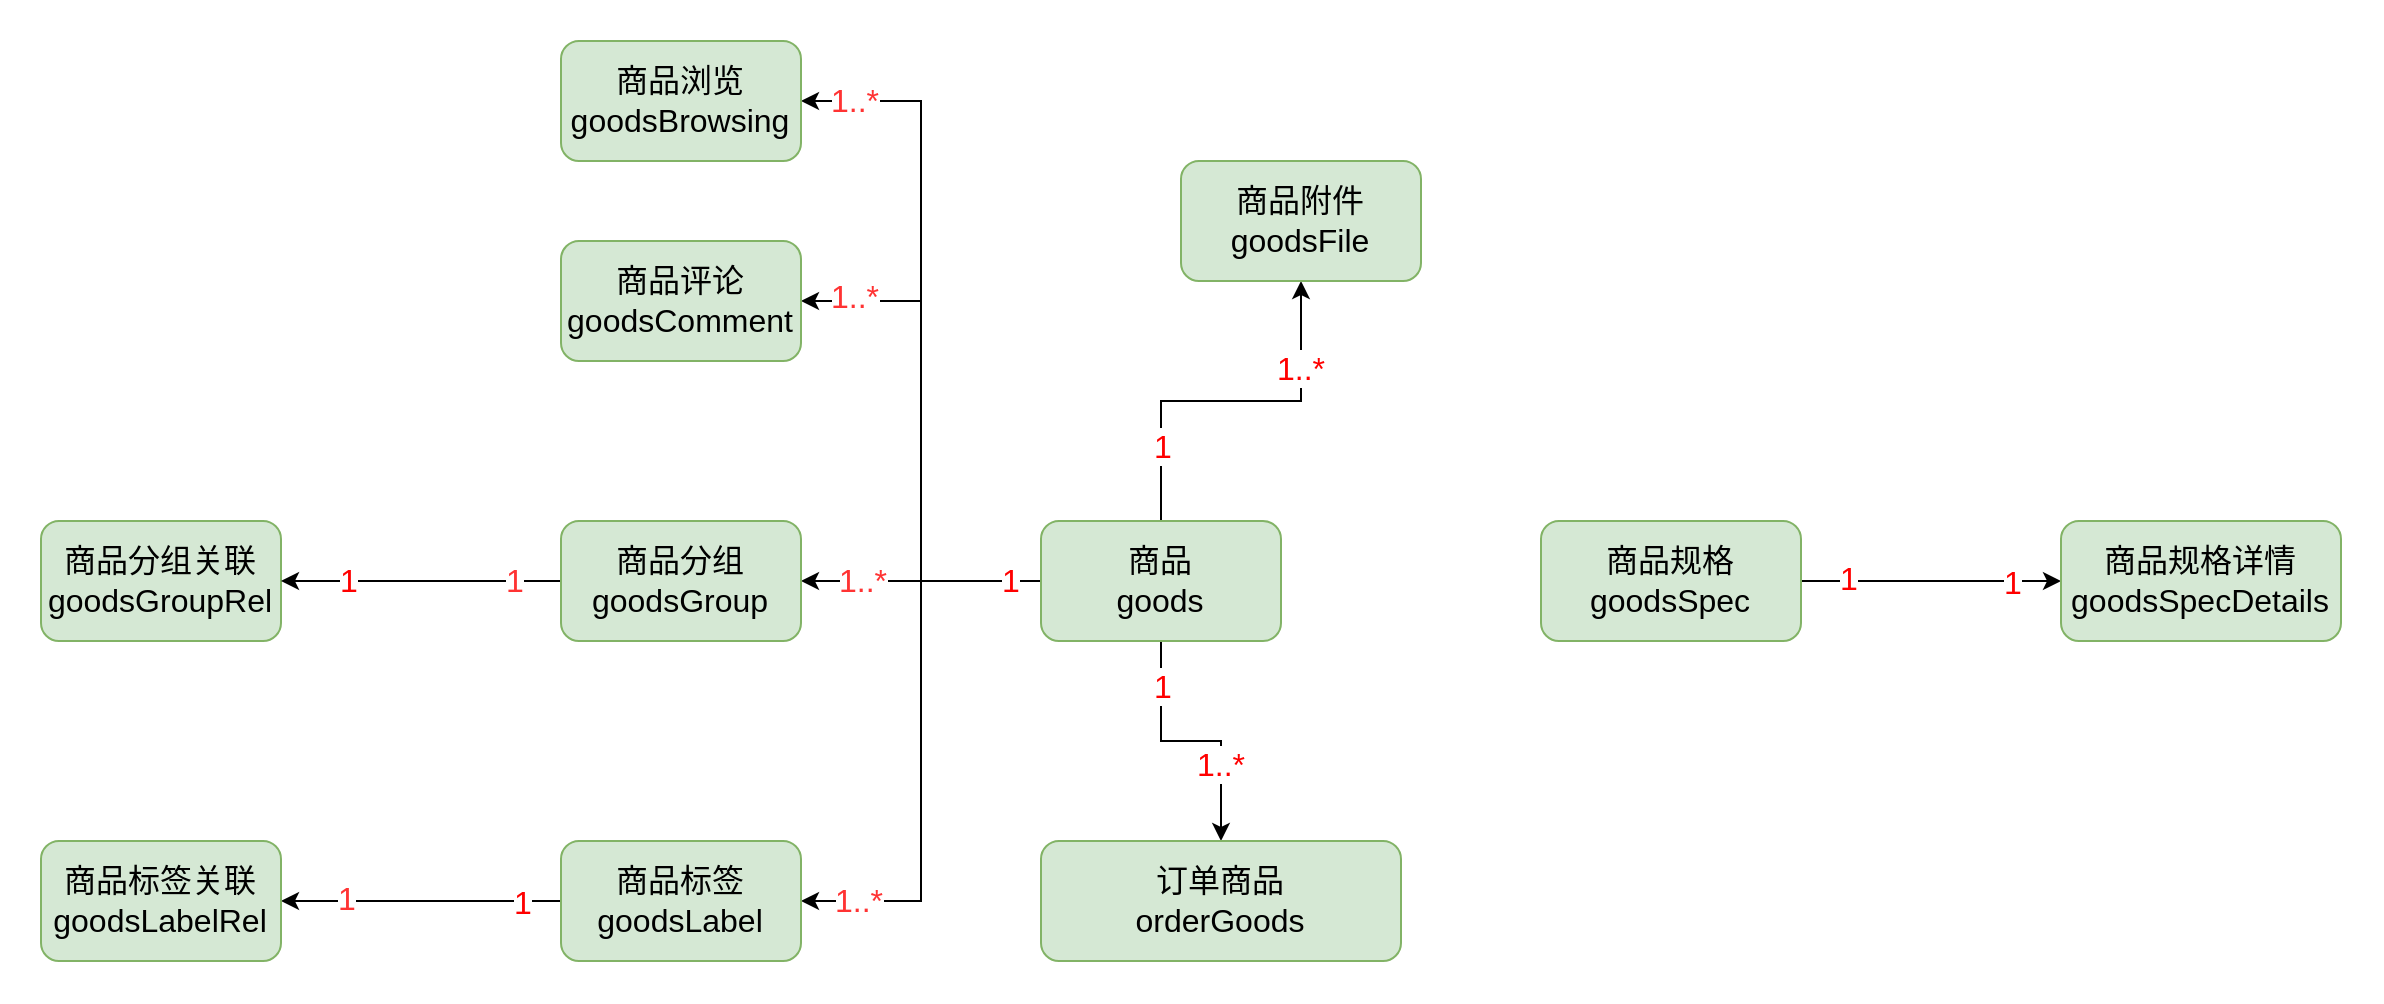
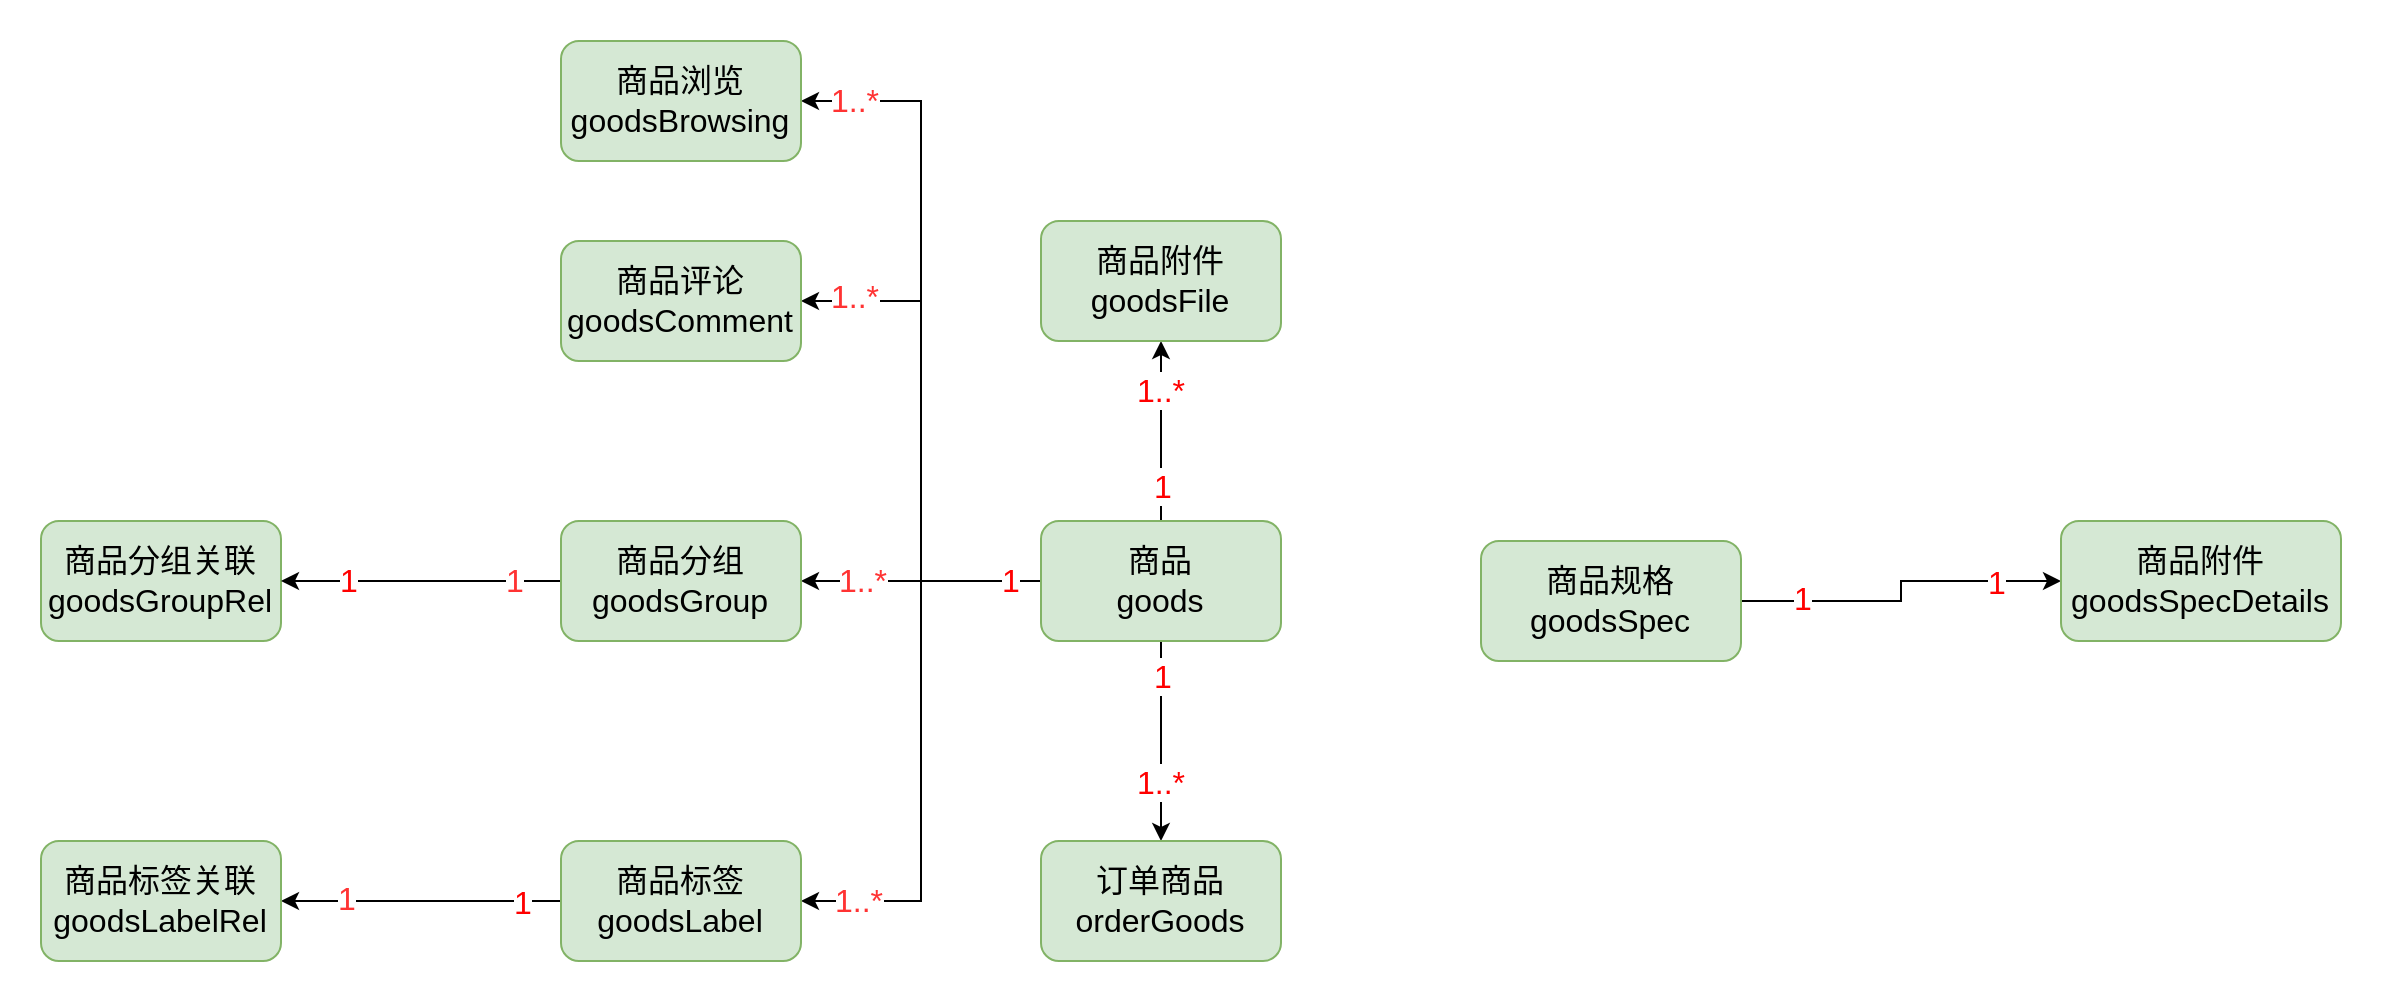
node "商品附件 goodsFile": moved (1301, 221) -> (1161, 281)
node "商品规格 goodsSpec": moved (1671, 581) -> (1611, 601)
node "商品规格详情 goodsSpecDetails": label "商品规格详情 goodsSpecDetails" -> "商品附件 goodsSpecDetails"
node "订单商品 orderGoods": size 360x120 -> 240x120
